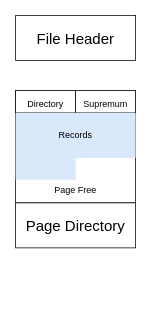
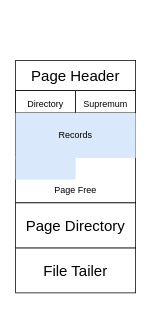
node "File Header": removed
node "Page Header": added
node "File Tailer": added
